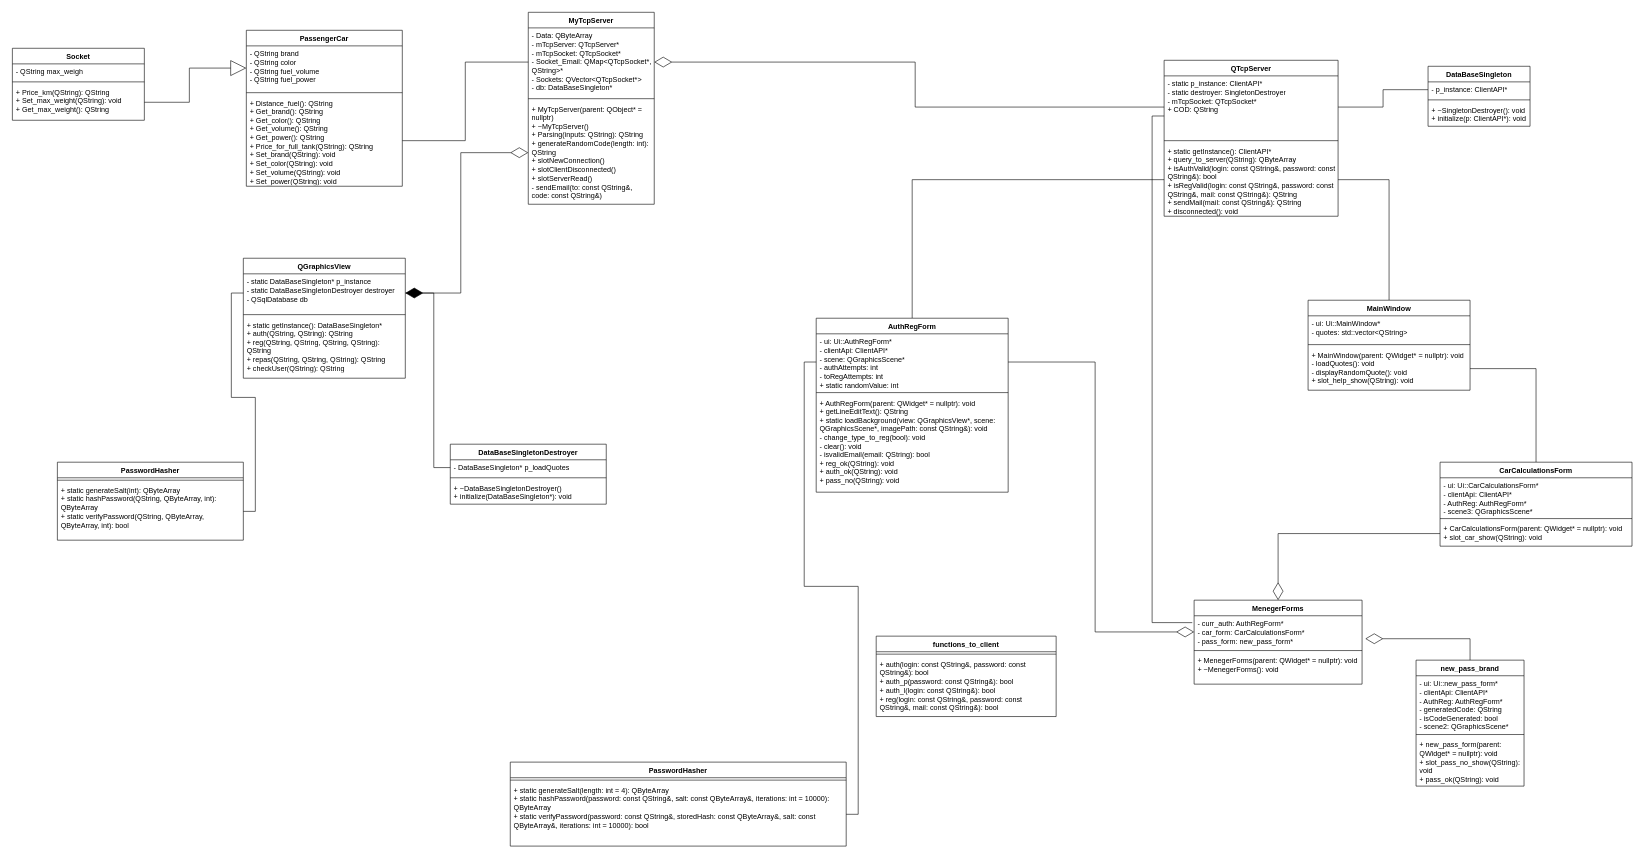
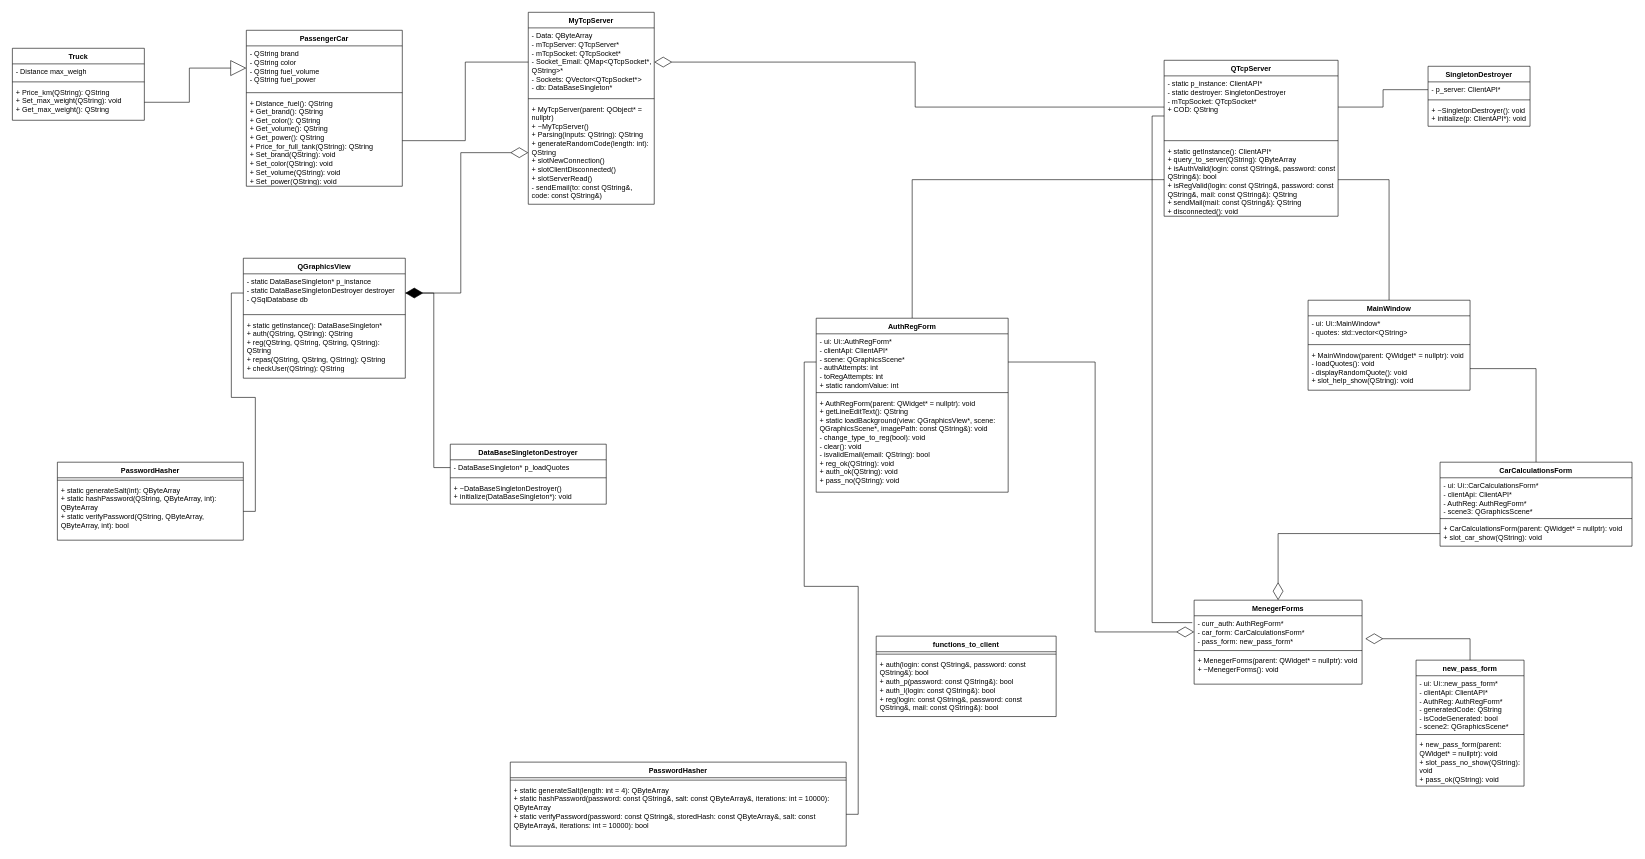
node "Socket": label "Socket" -> "Truck"
node "- QString max_weigh": label "- QString max_weigh" -> "- Distance max_weigh"
node "DataBaseSingleton": label "DataBaseSingleton" -> "SingletonDestroyer"
node "- p_instance: ClientAPI*": label "- p_instance: ClientAPI*" -> "- p_server: ClientAPI*"
node "new_pass_brand": label "new_pass_brand" -> "new_pass_form"
